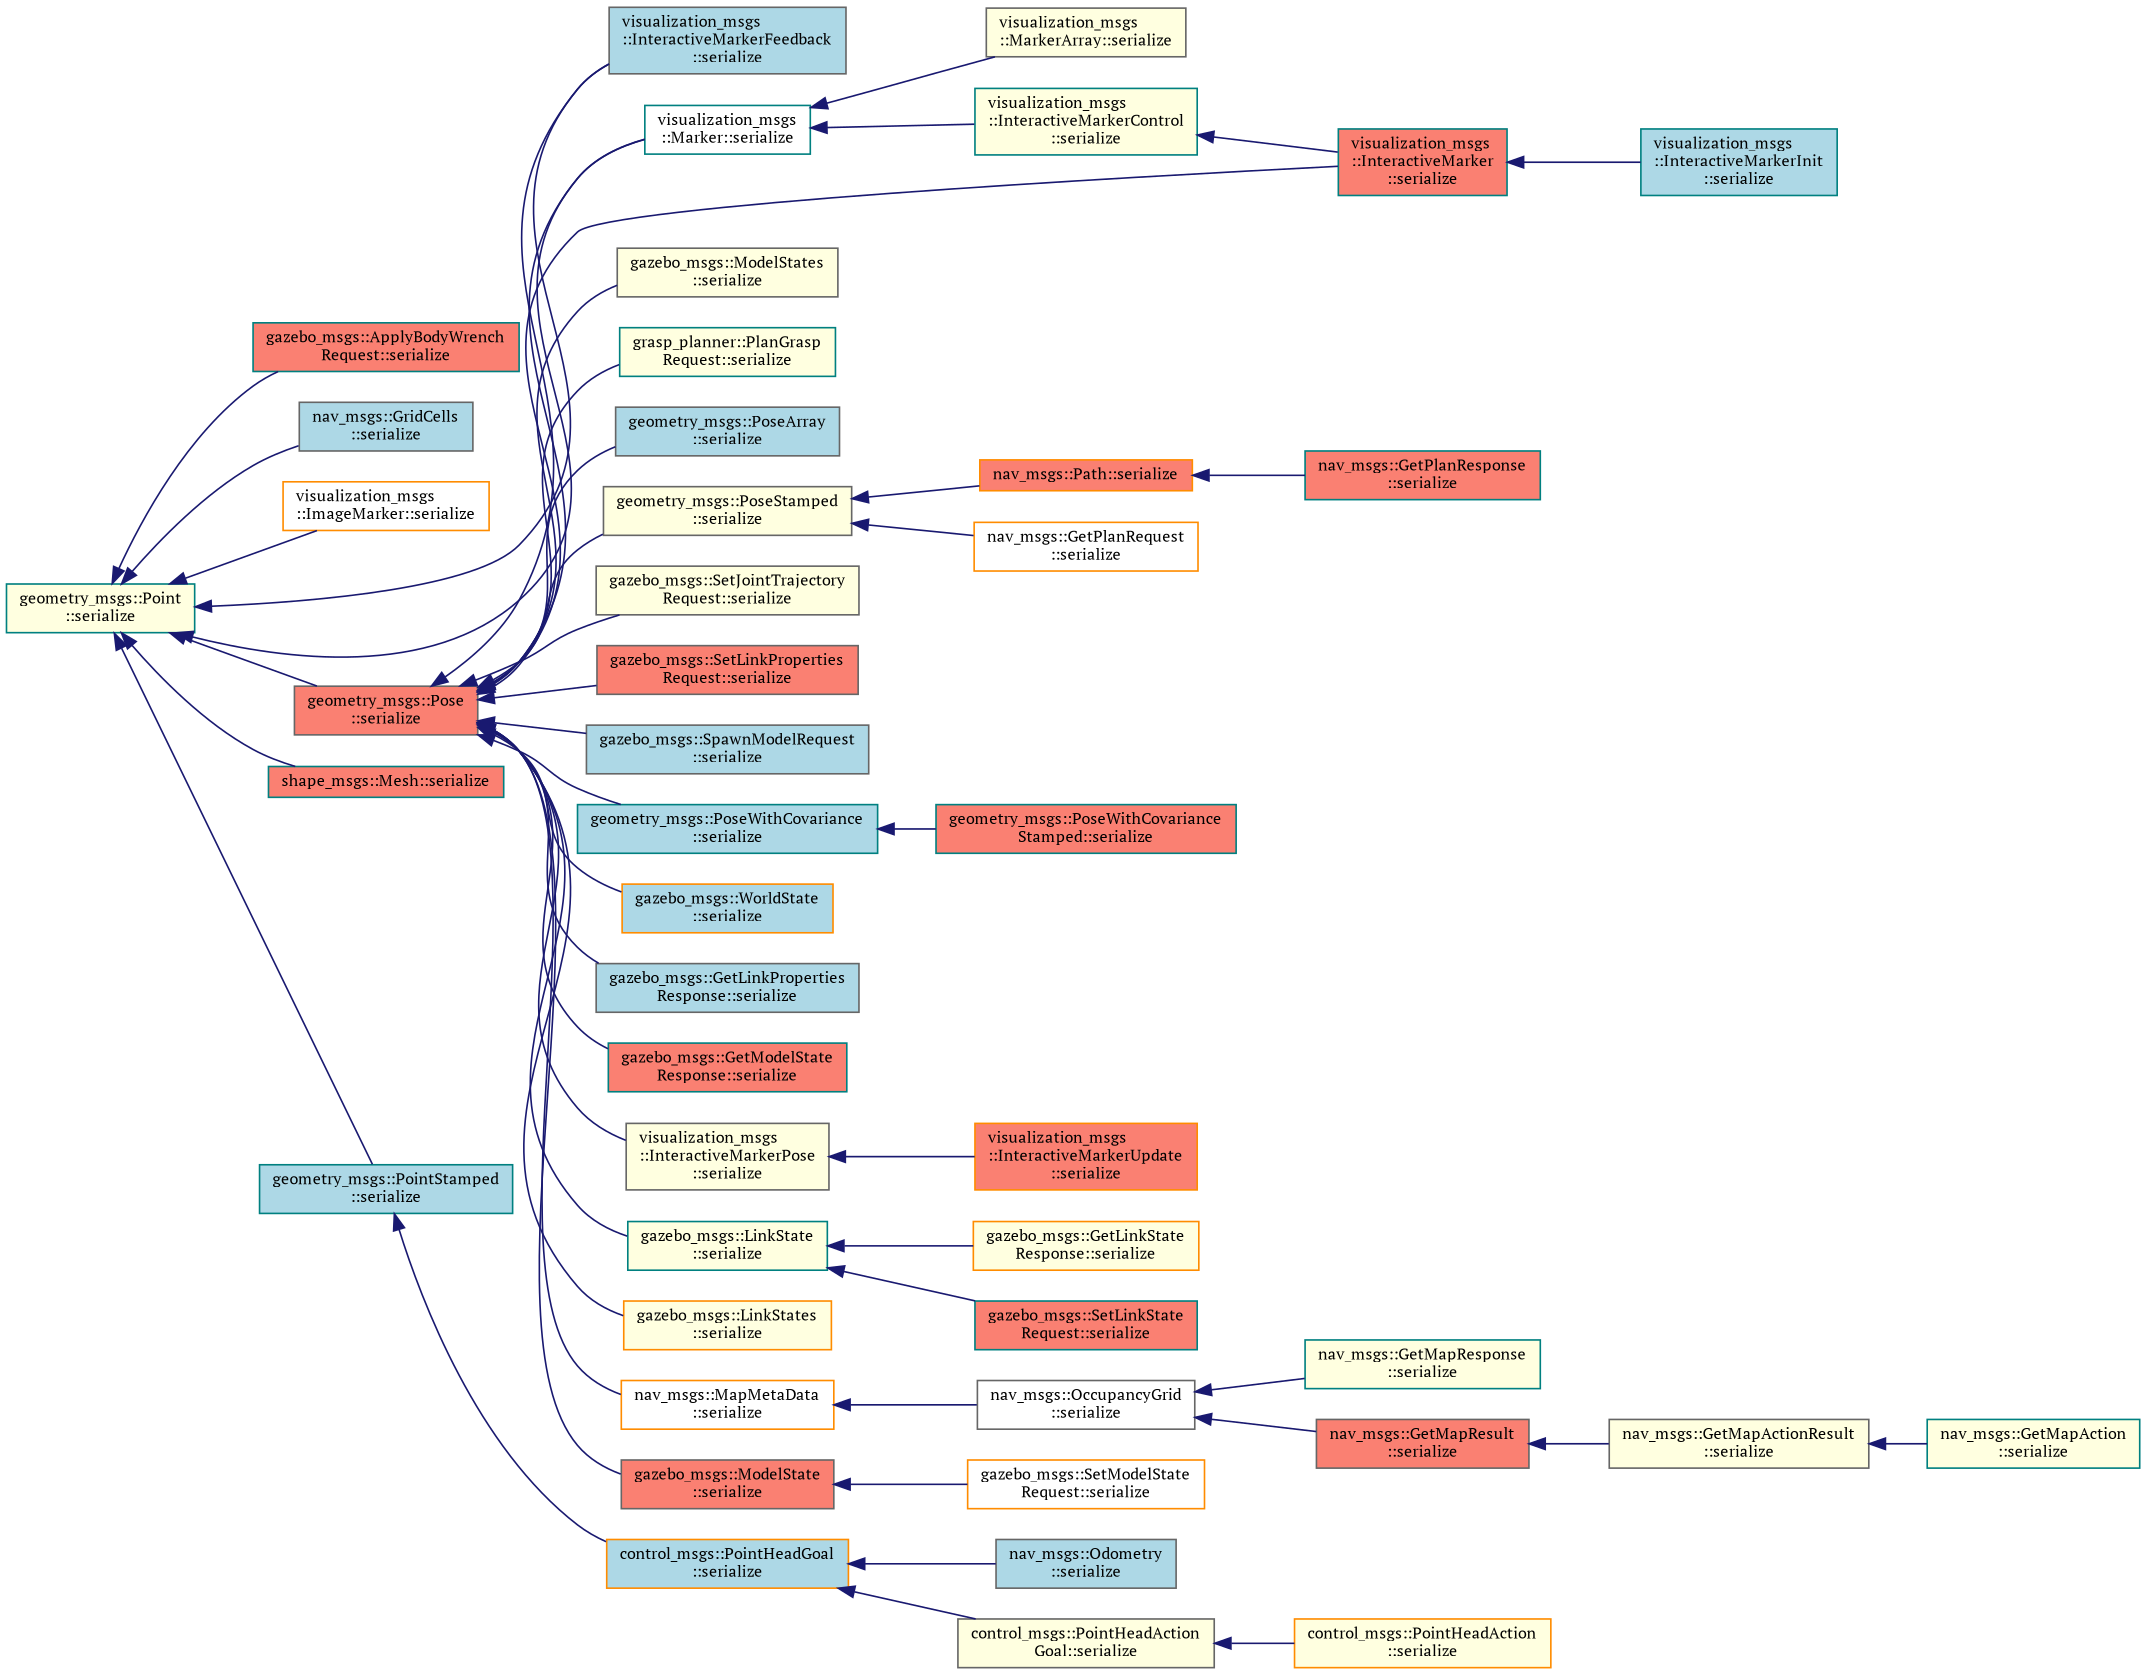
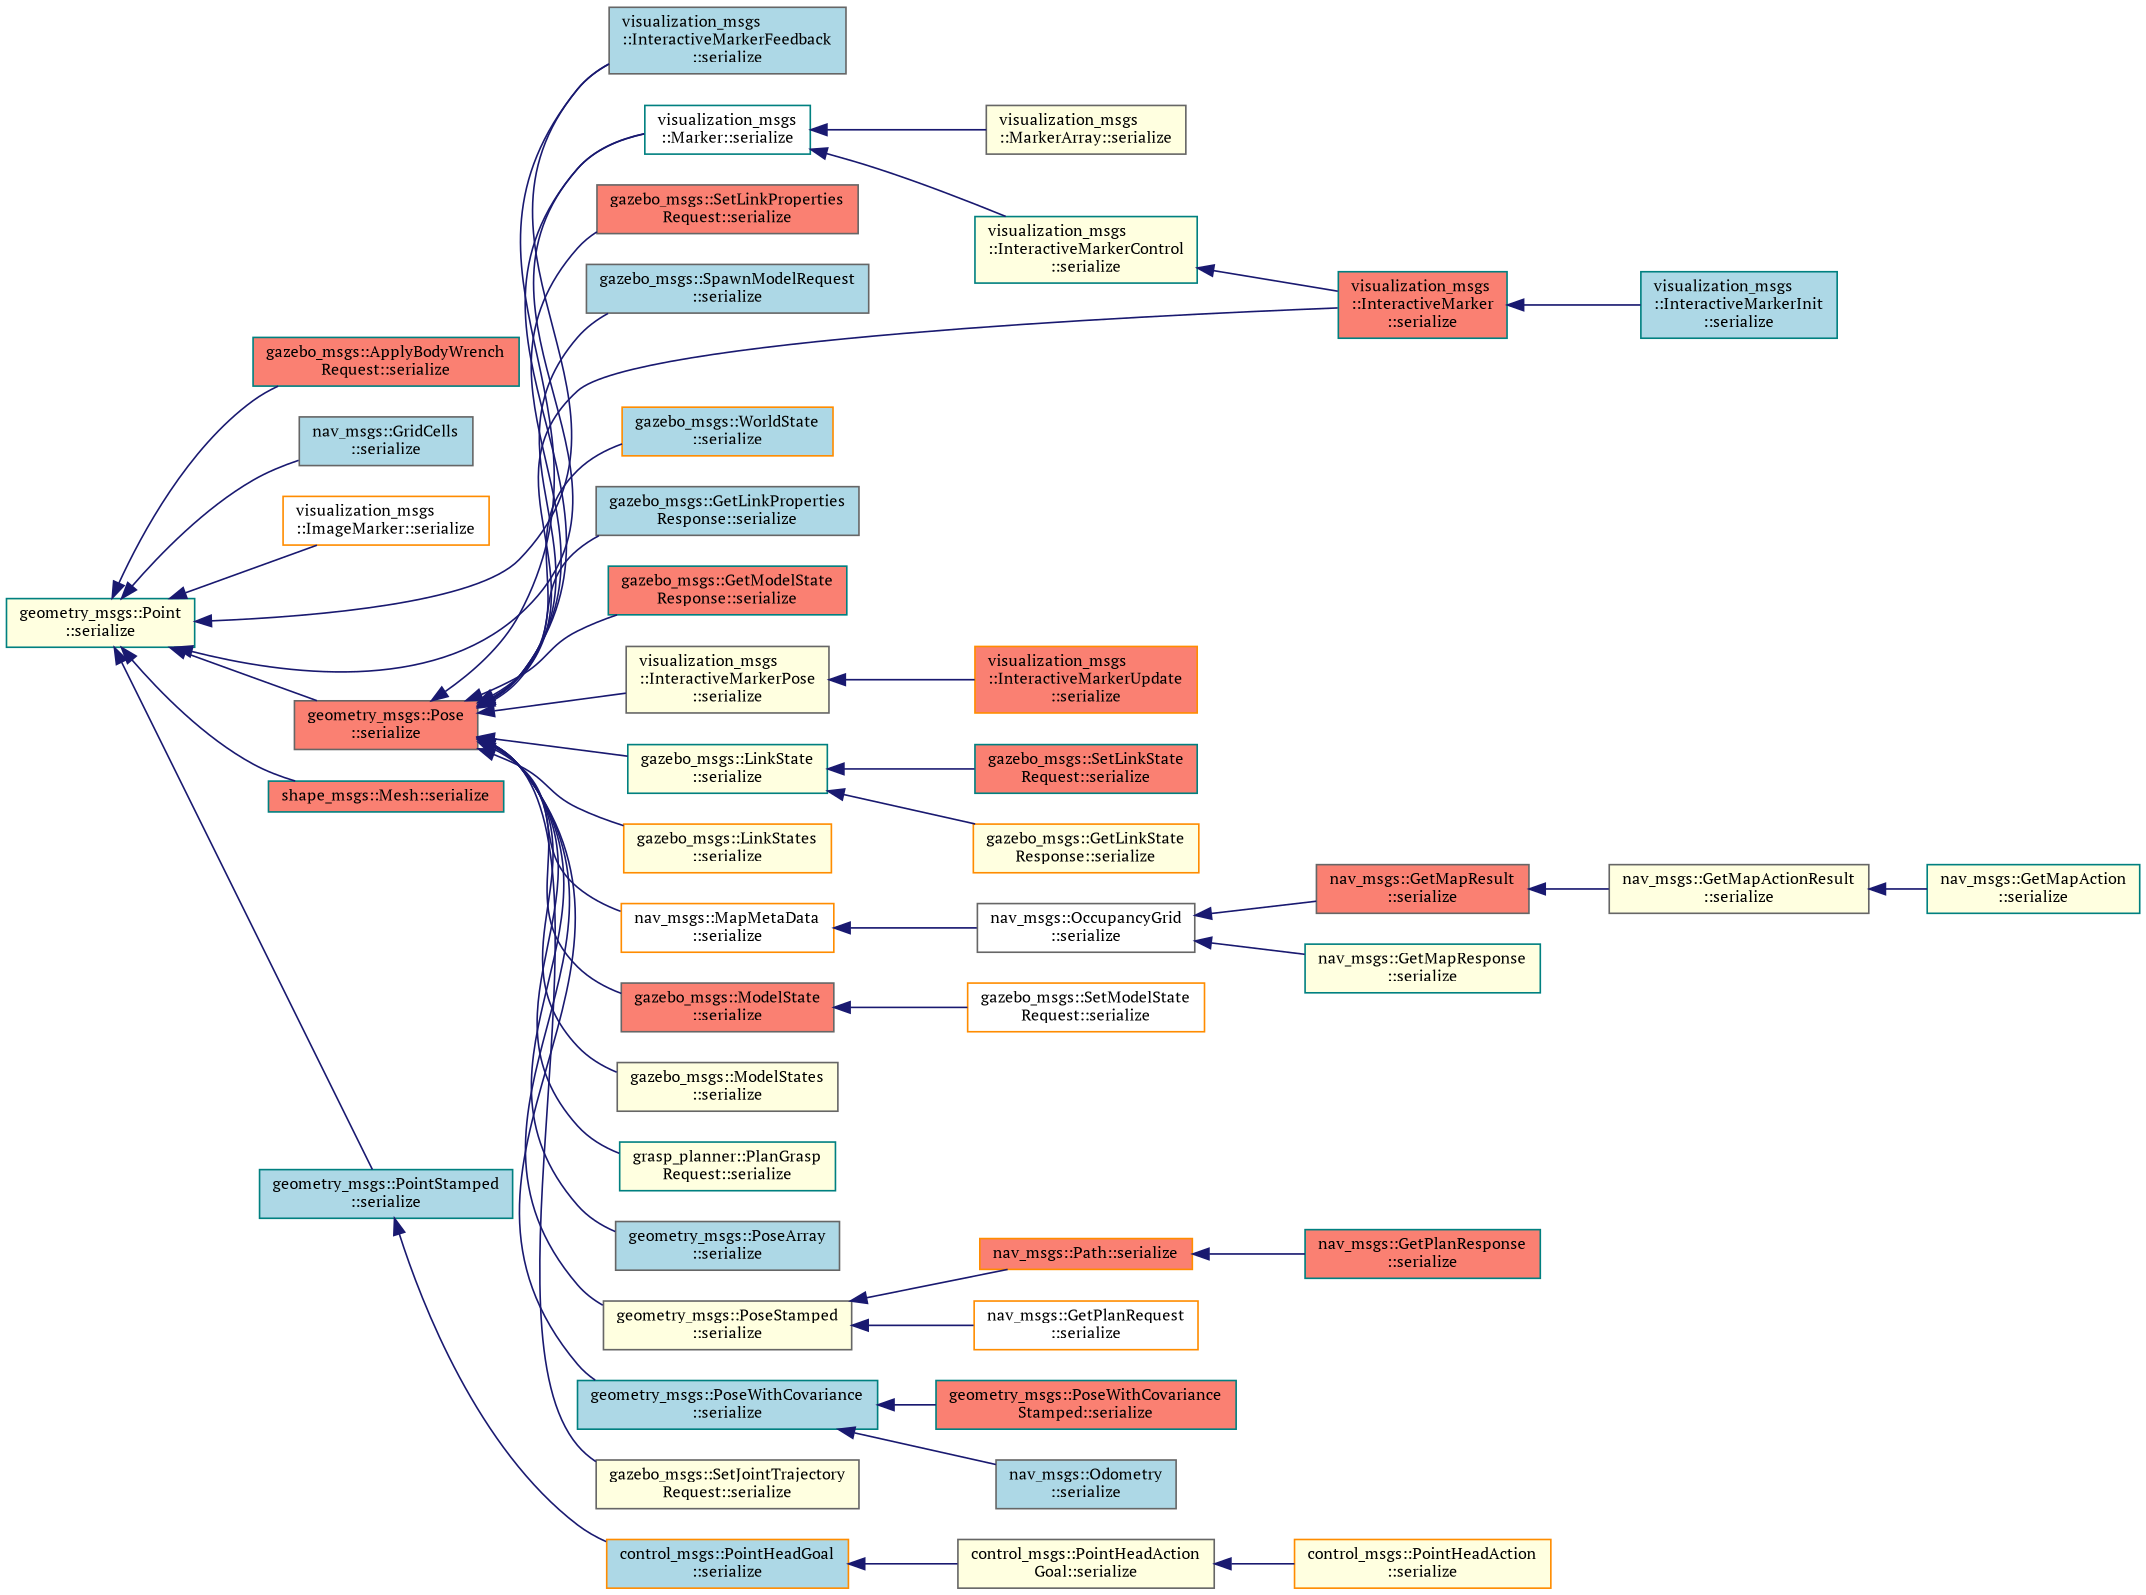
edge "nav_msgs::Odometry ::serialize" -> "control_msgs::PointHeadGoal ::serialize": now "nav_msgs::Odometry ::serialize" -> "geometry_msgs::PoseWithCovariance ::serialize"
